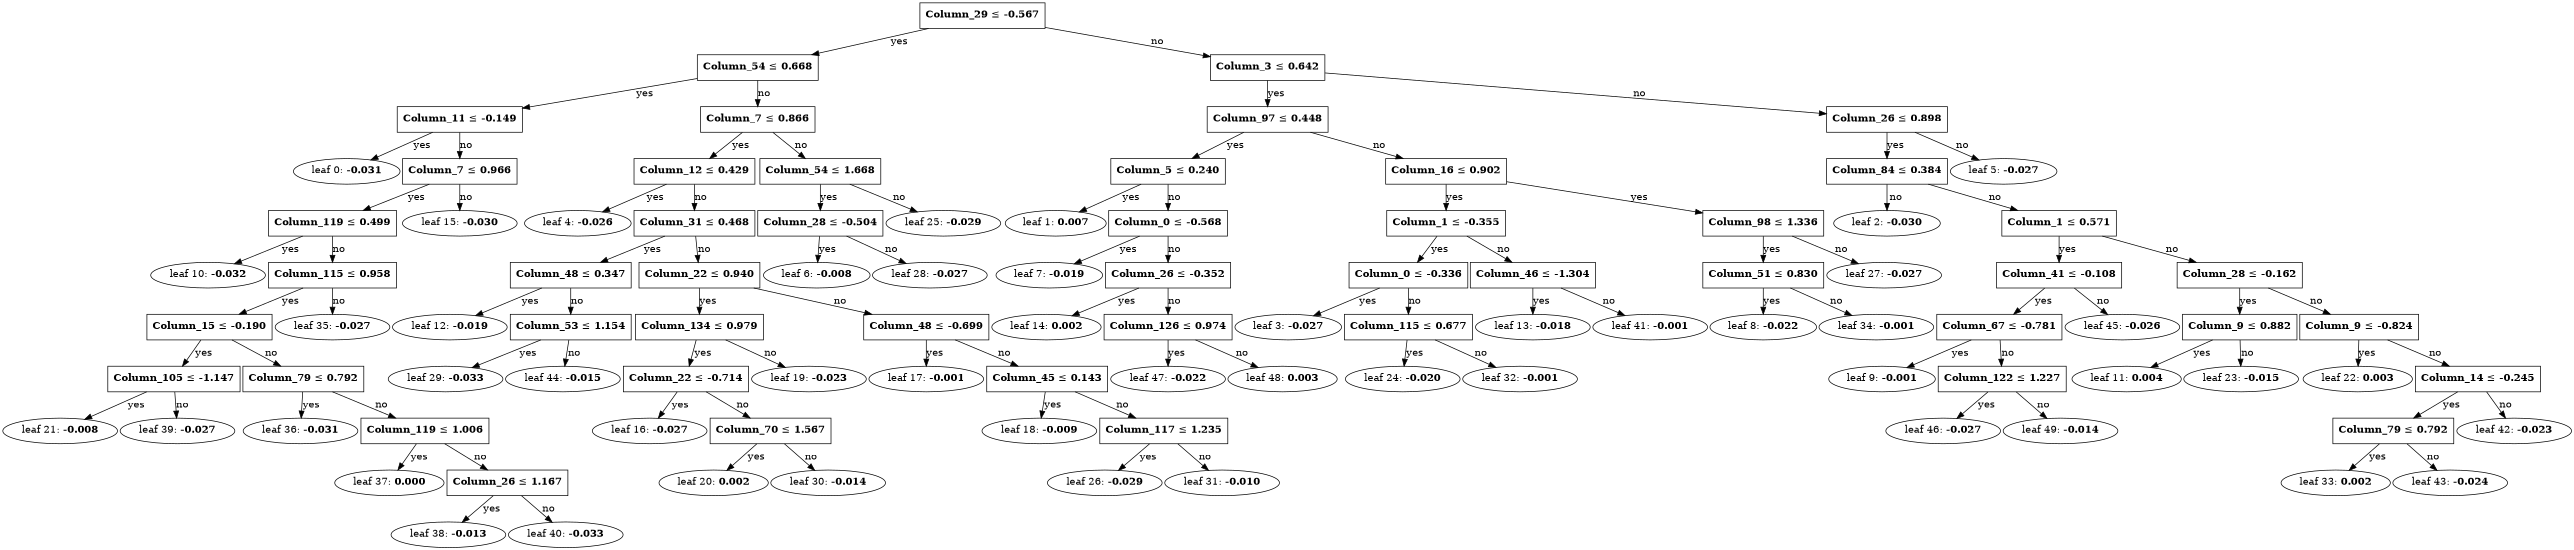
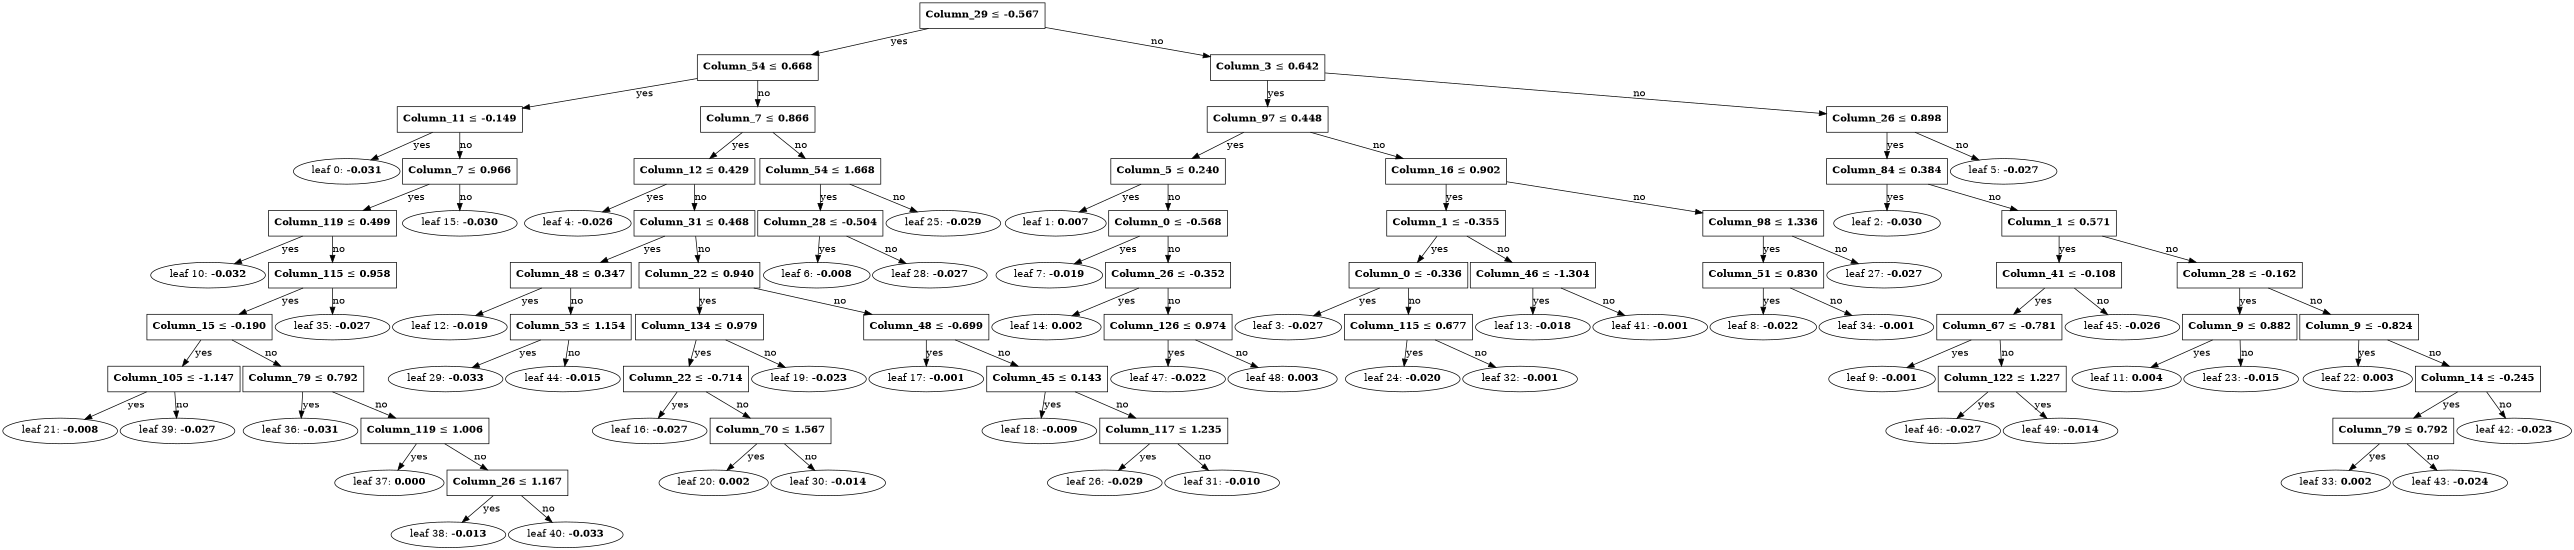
edge "Column_16" -> "Column_98": label "yes" -> "no"
edge "Column_84" -> "leaf 2:": label "no" -> "yes"
edge "Column_122" -> "leaf 49:": label "no" -> "yes"
